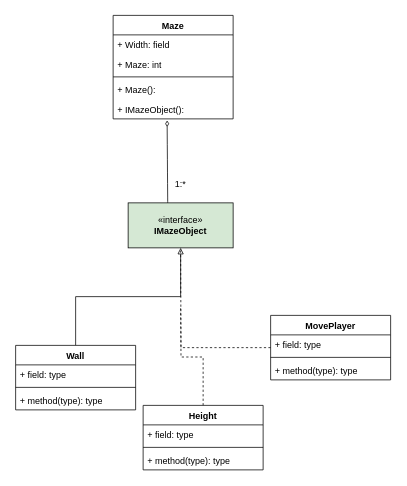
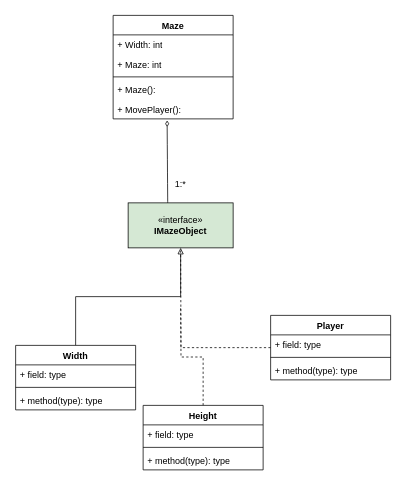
node "+ Width: field": label "+ Width: field" -> "+ Width: int"
node "+ IMazeObject():": label "+ IMazeObject():" -> "+ MovePlayer():"
node "MovePlayer": label "MovePlayer" -> "Player"
node "Wall": label "Wall" -> "Width"
